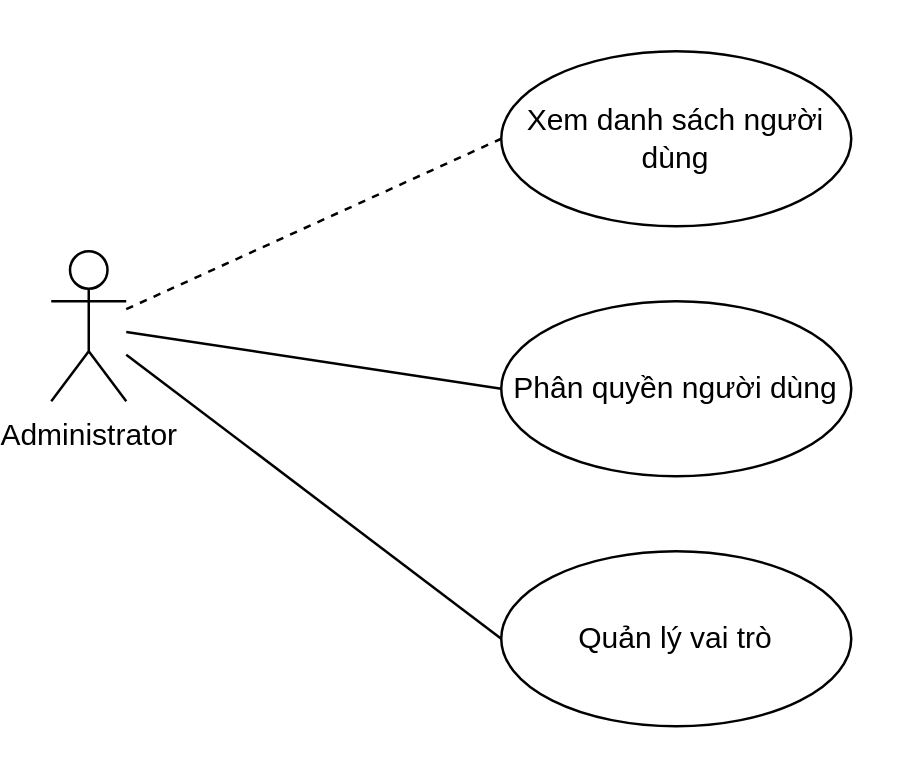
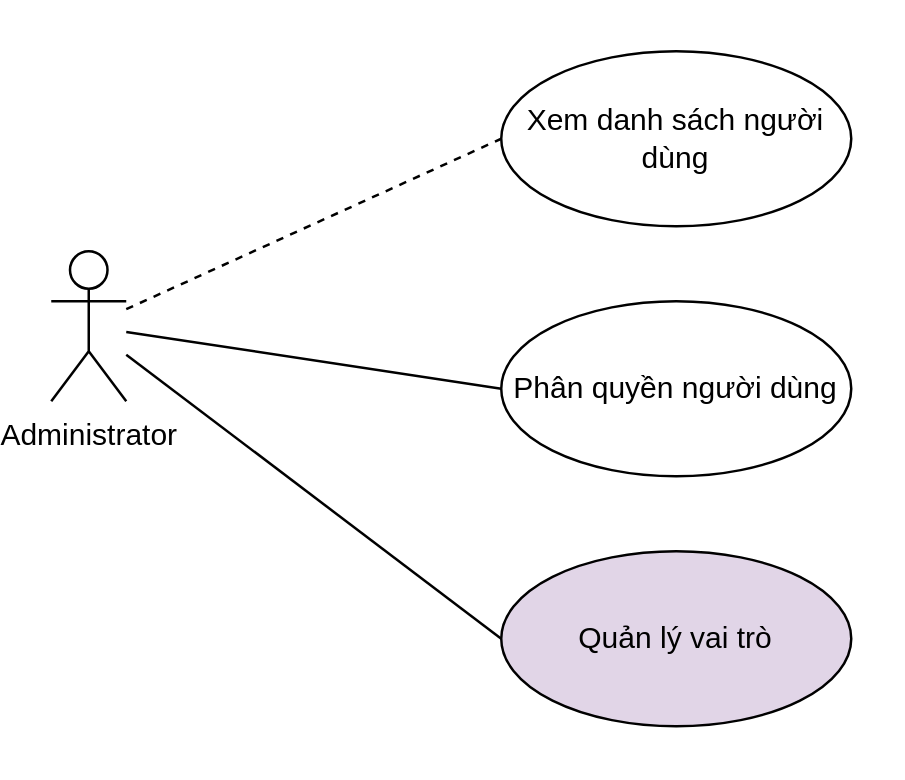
node "Quản lý vai trò": fillcolor #ffffff -> #e1d5e7
